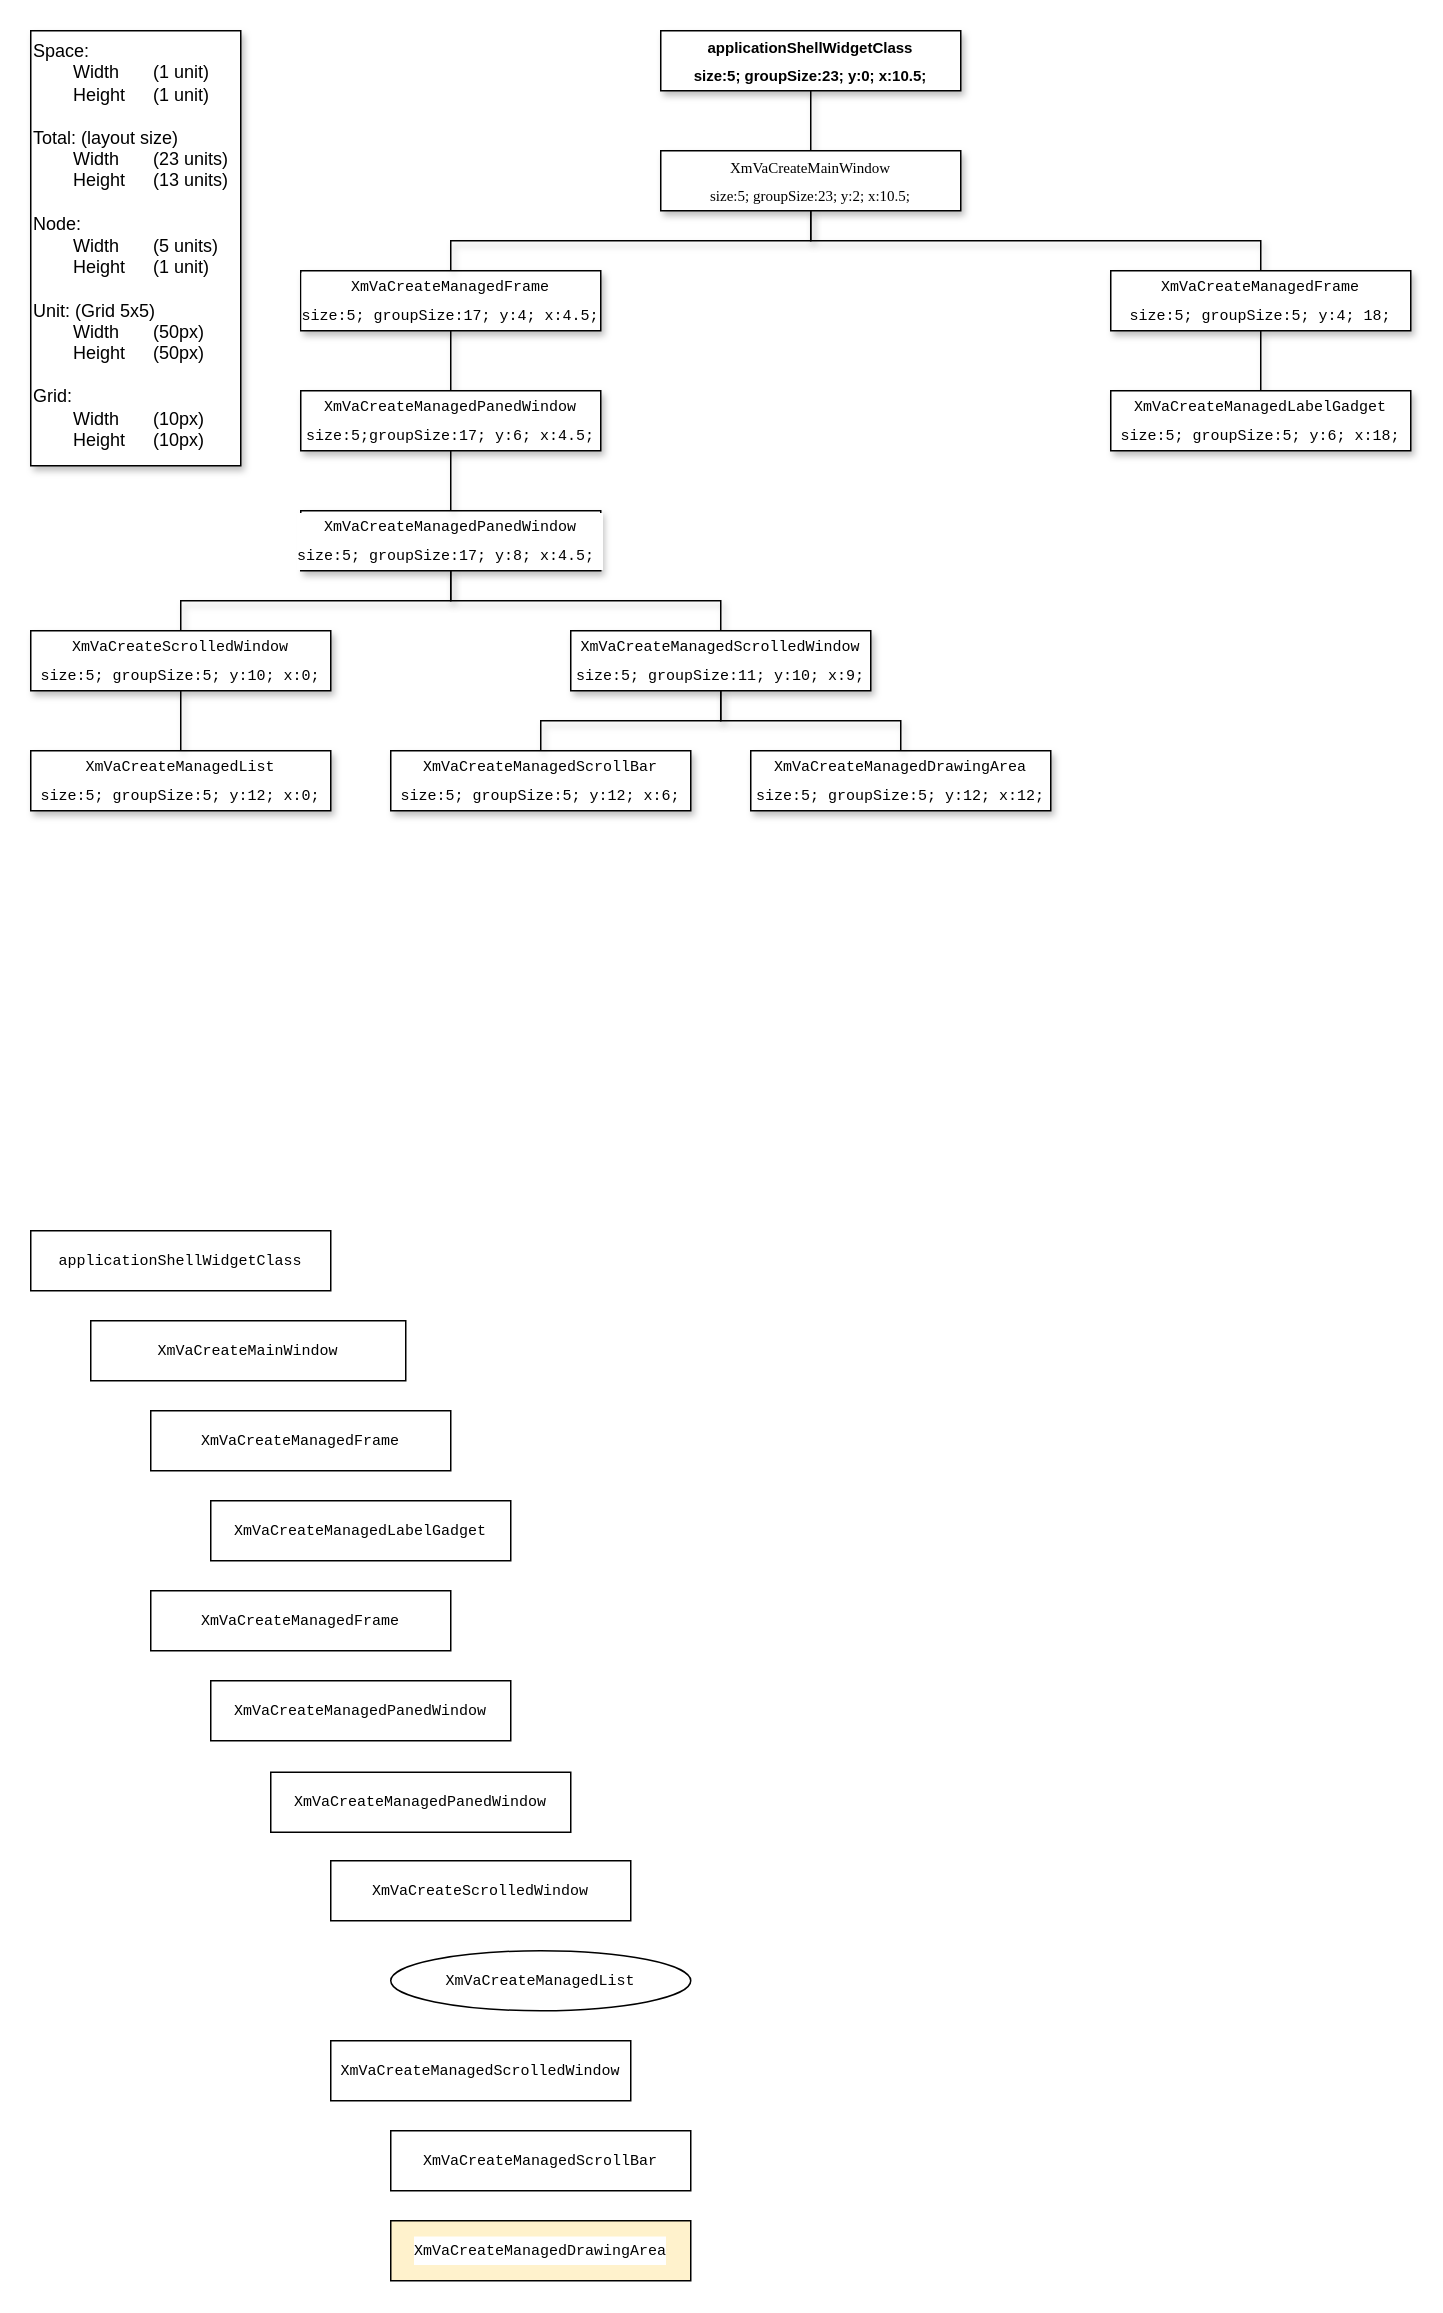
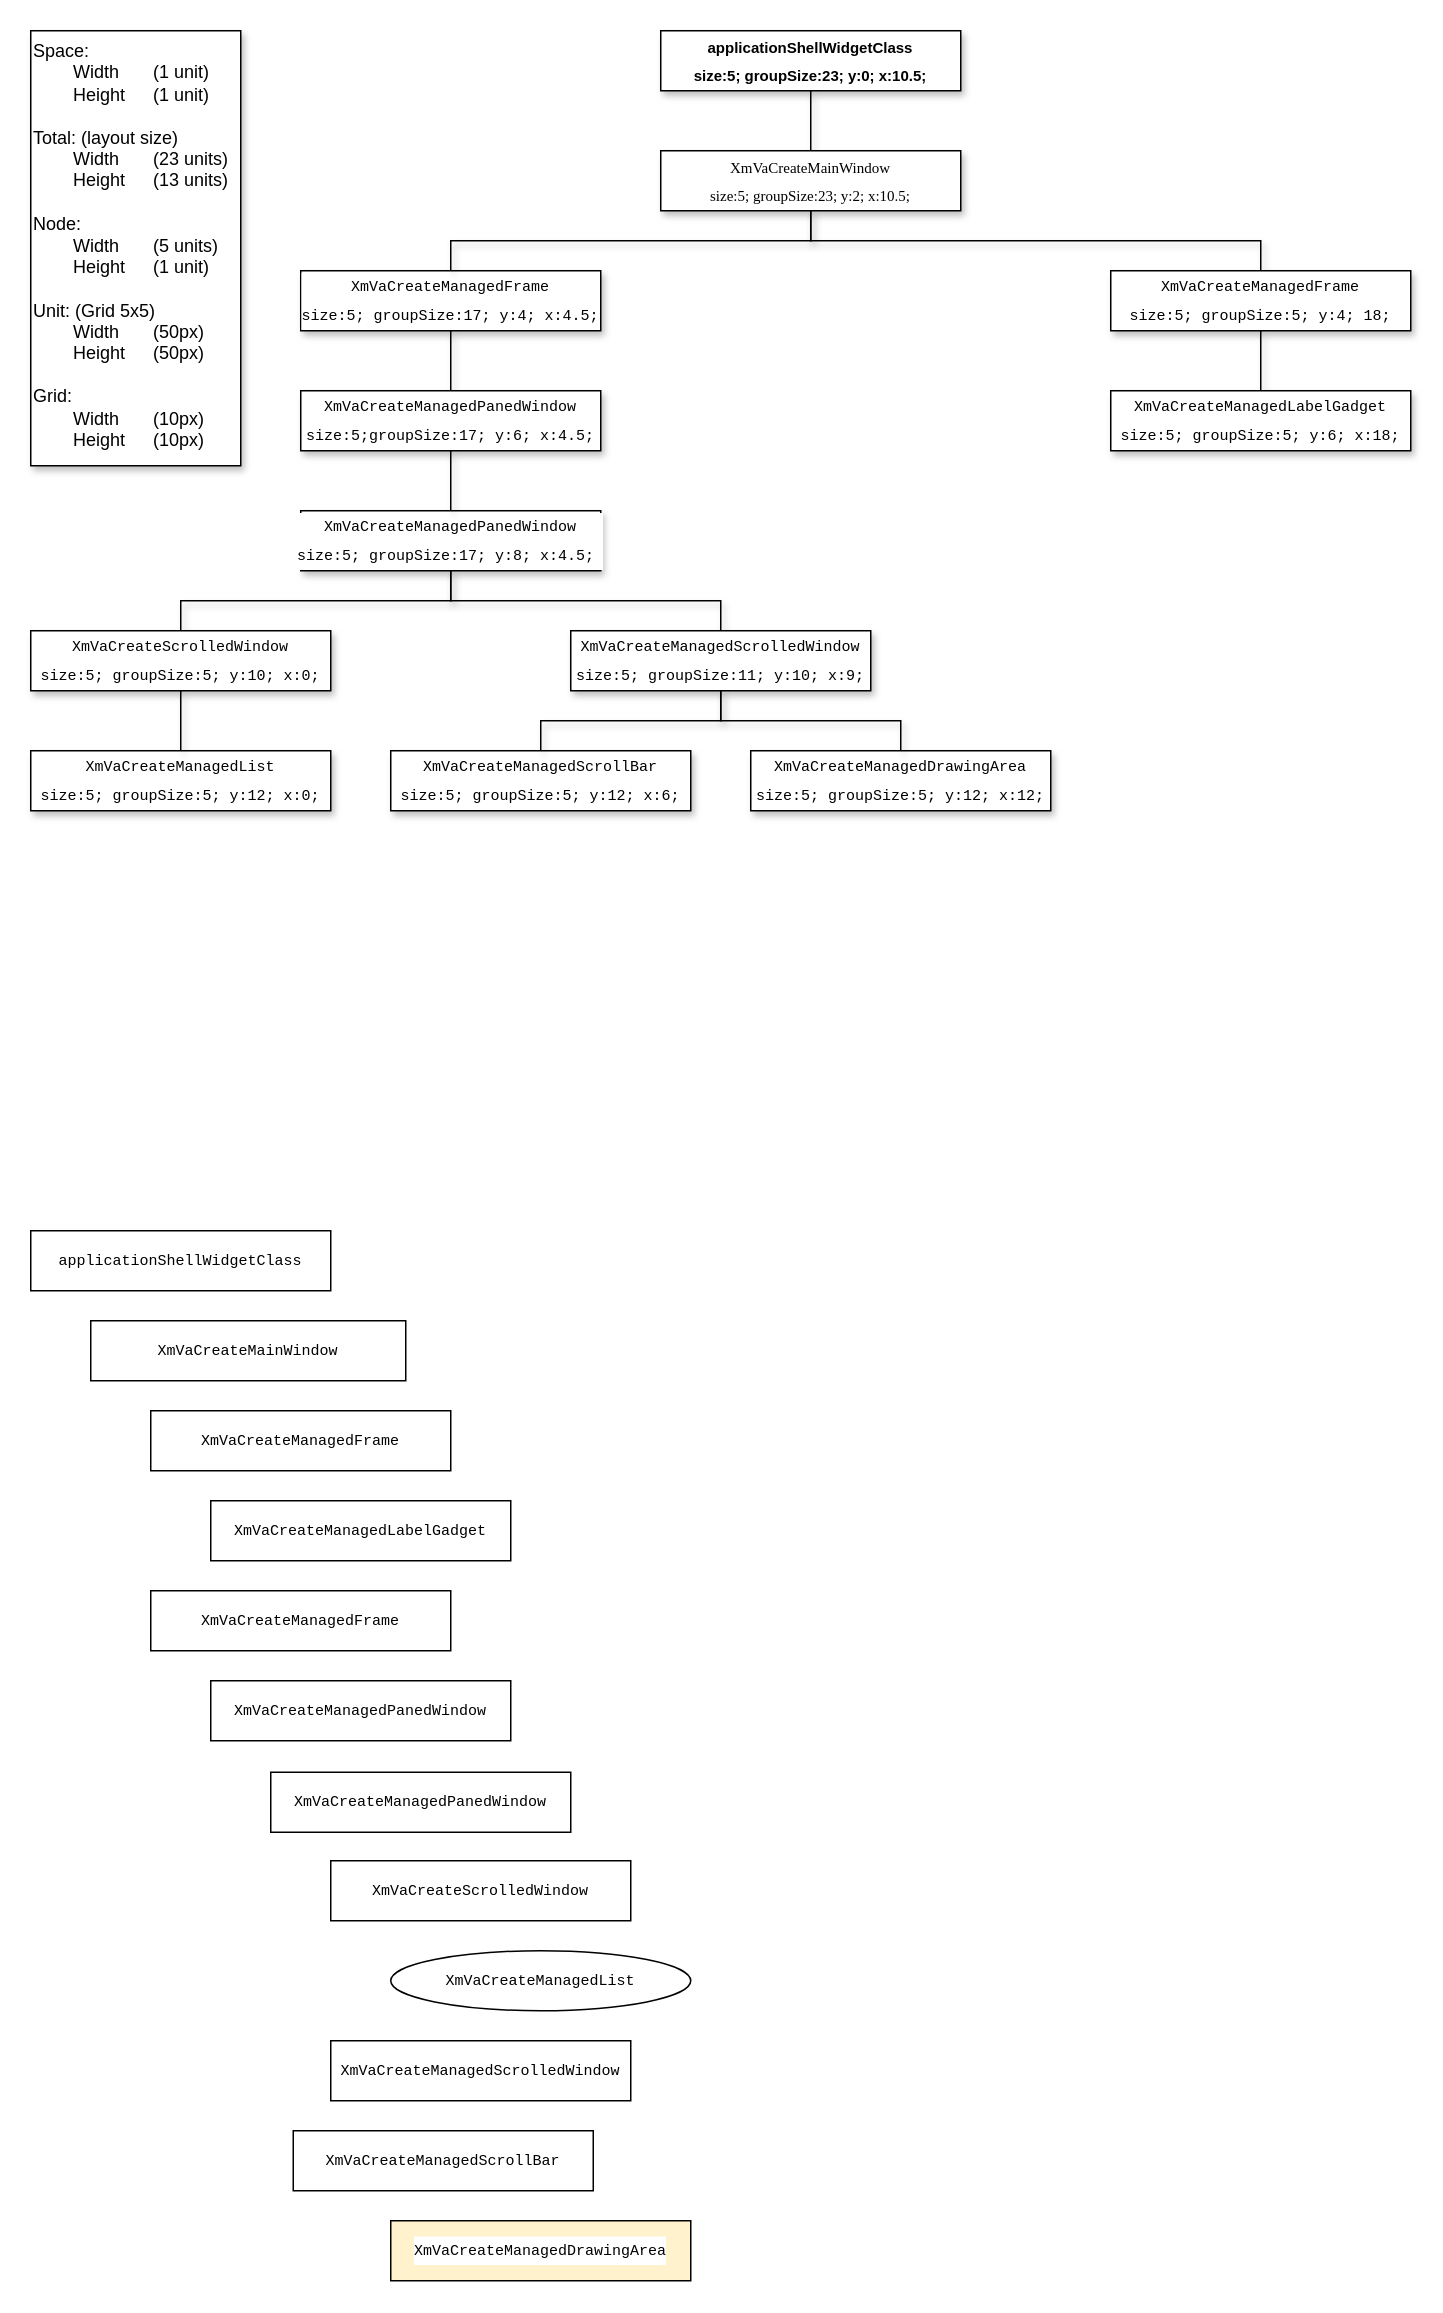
node "XmVaCreateManagedScrollBar": moved (541, 2161) -> (443, 2161)
